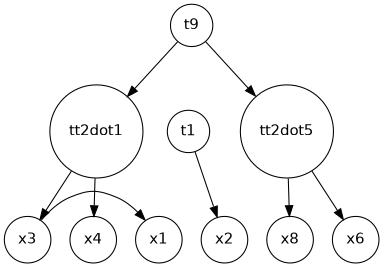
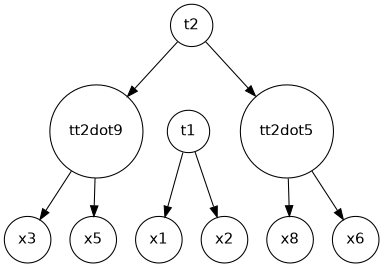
node "t9": label "t9" -> "t2"
node "tt2dot1": label "tt2dot1" -> "tt2dot9"
edge "x3" -> "x1": now "t1" -> "x1"
node "x4": label "x4" -> "x5"
